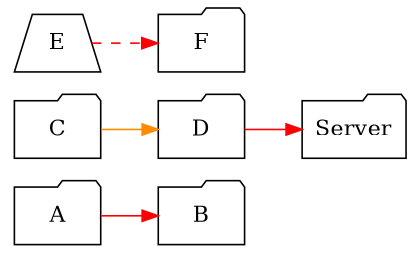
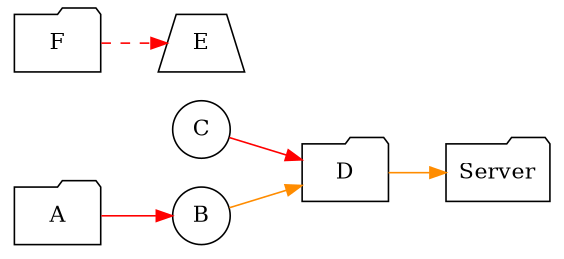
edge "E" -> "F": reversed
node "C": shape folder -> circle
edge "C" -> "D": color darkorange -> red
edge "D" -> "Server": color red -> darkorange
edge "B" -> "D": added
node "B": shape folder -> circle
